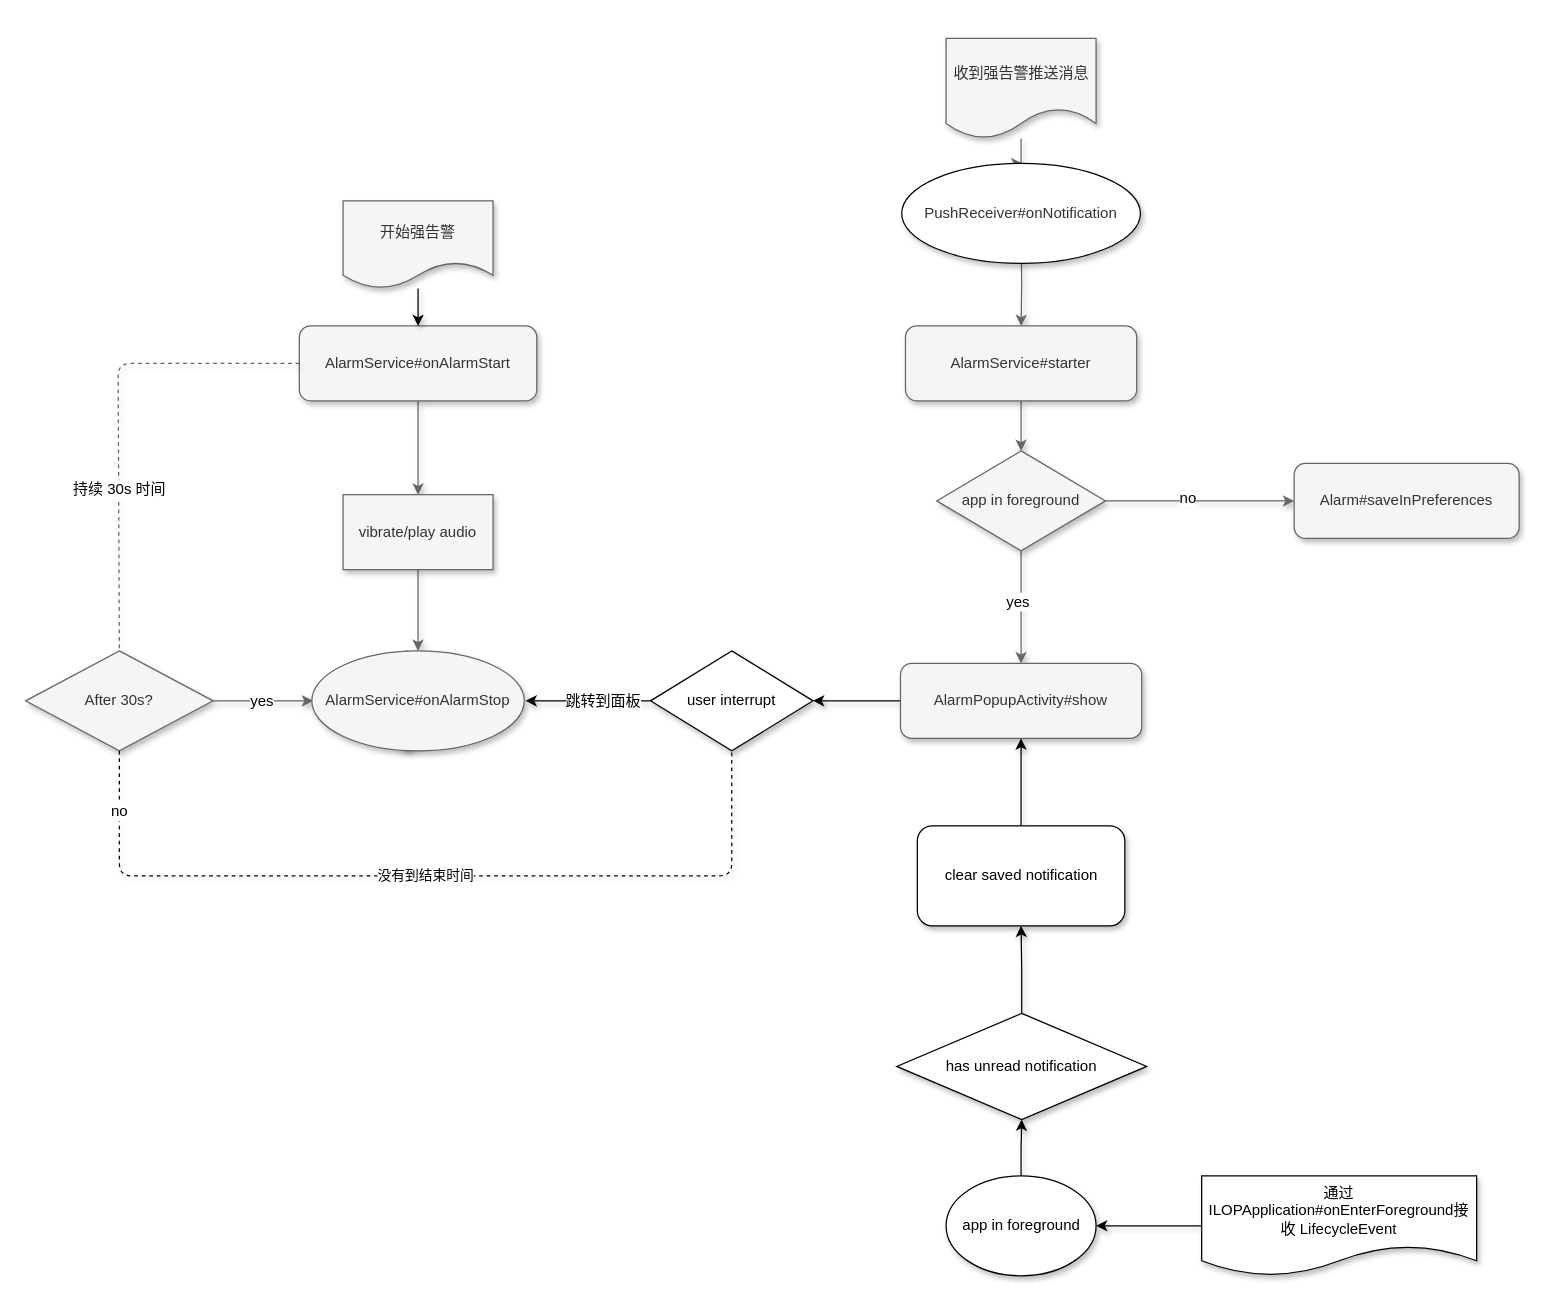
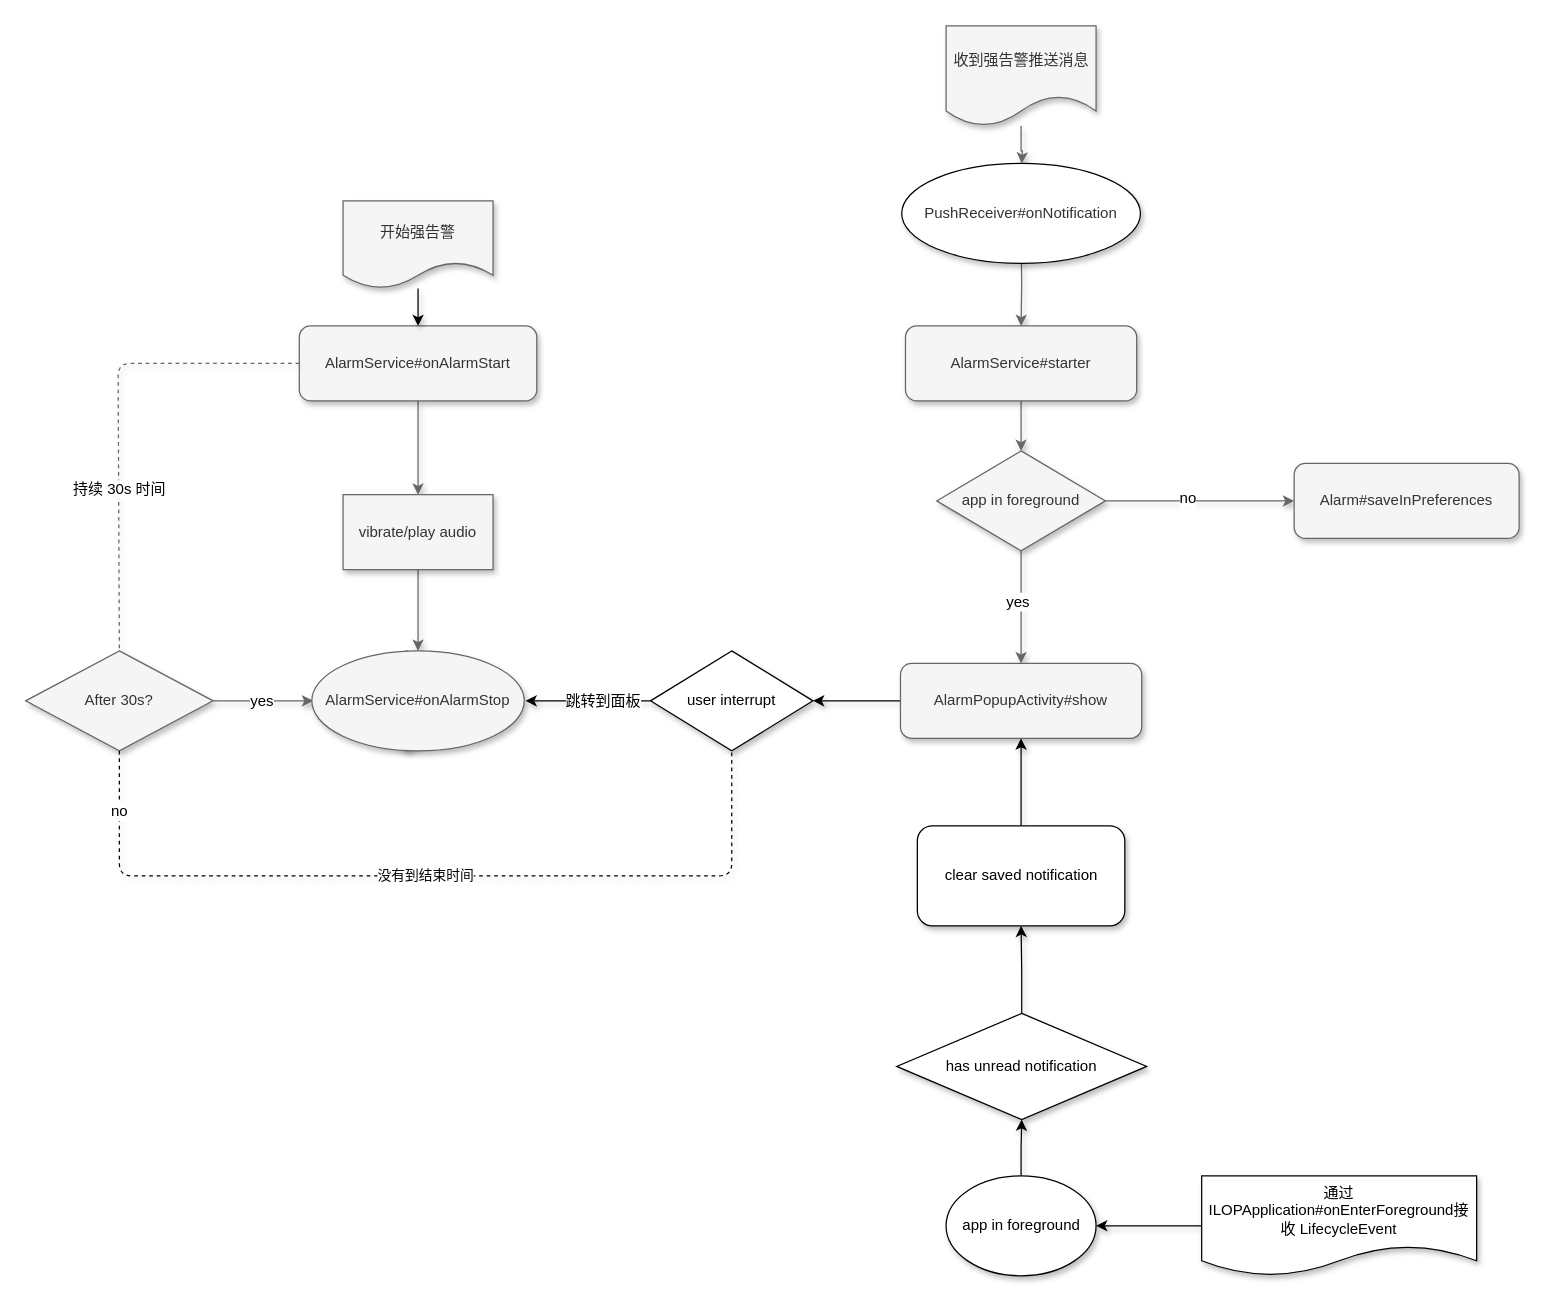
node "收到强告警推送消息": moved (1021, 88) -> (1021, 76)
